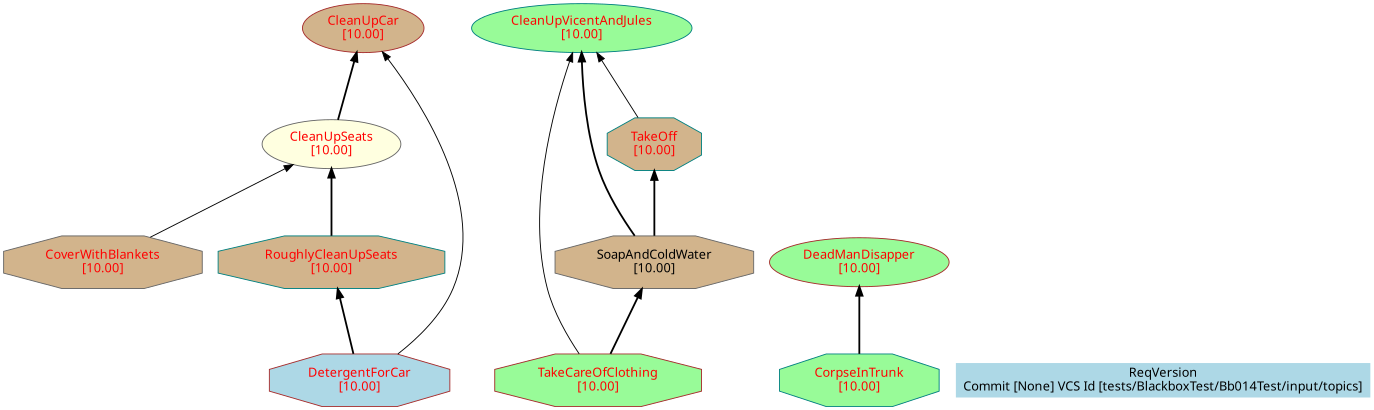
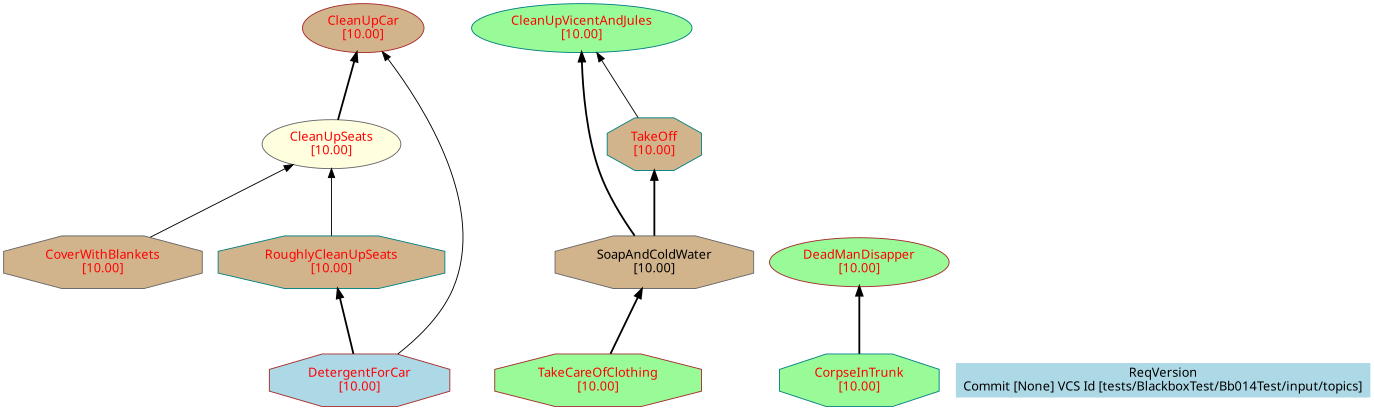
edge "RoughlyCleanUpSeats [10.00]" -> "CleanUpSeats [10.00]": style bold -> solid
edge "TakeCareOfClothing [10.00]" -> "CleanUpVicentAndJules [10.00]": removed
